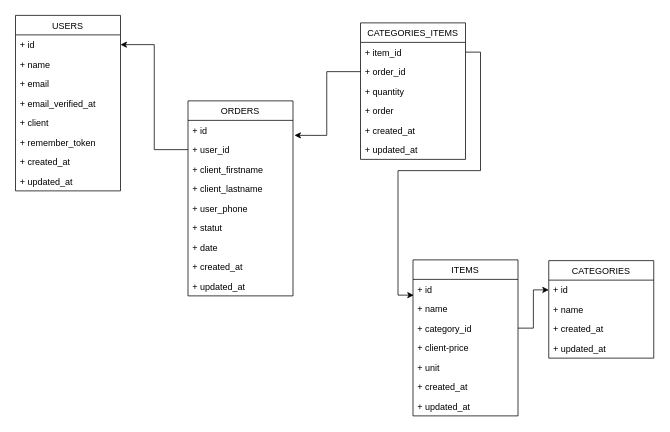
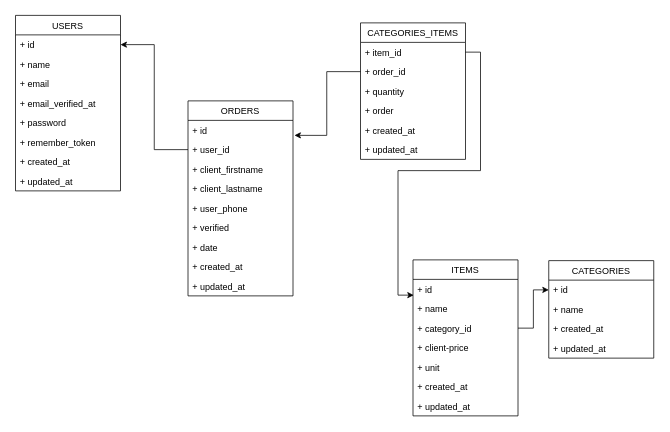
node "+ client": label "+ client" -> "+ password"
node "+ statut": label "+ statut" -> "+ verified"
